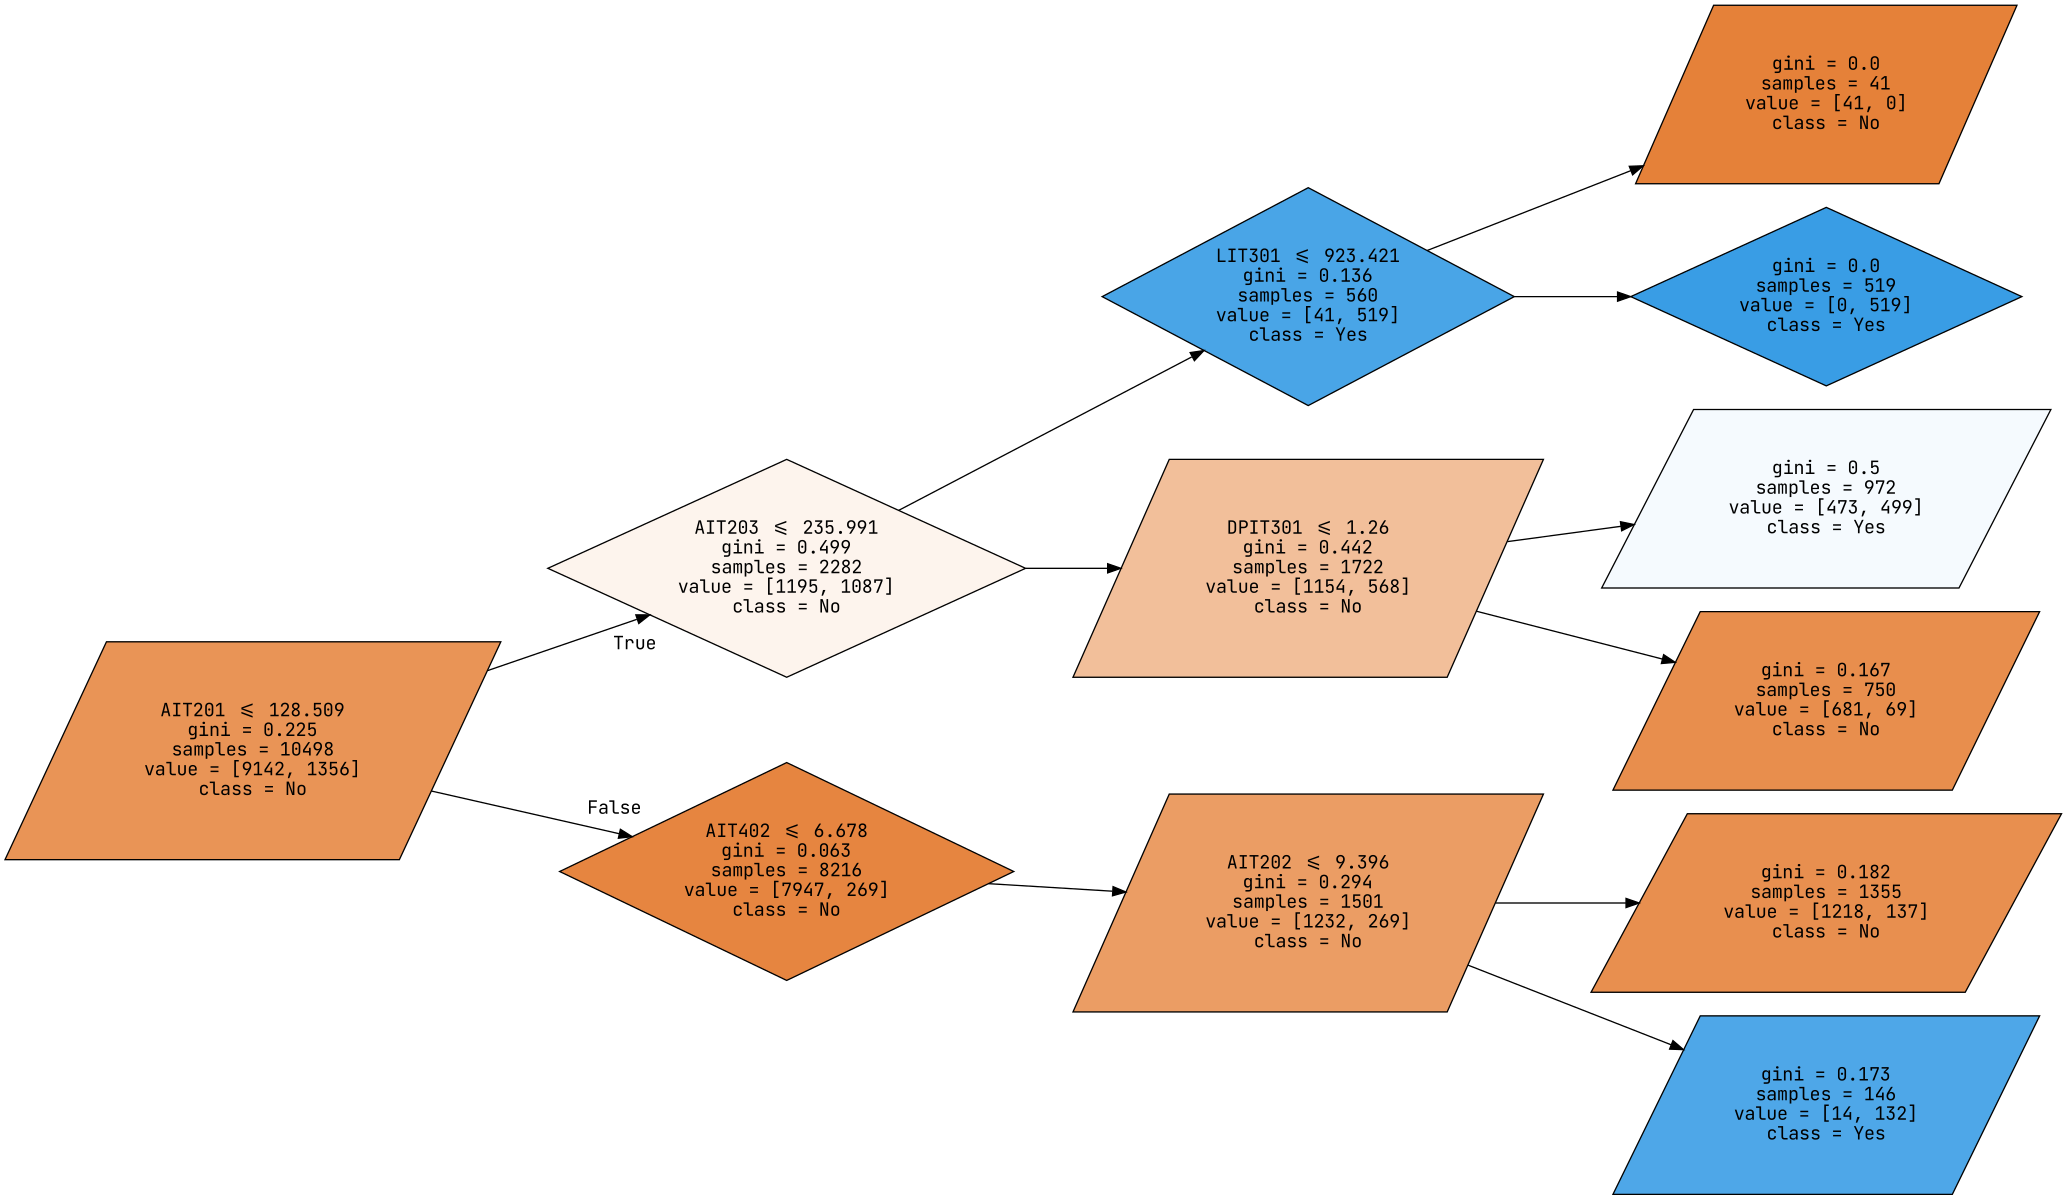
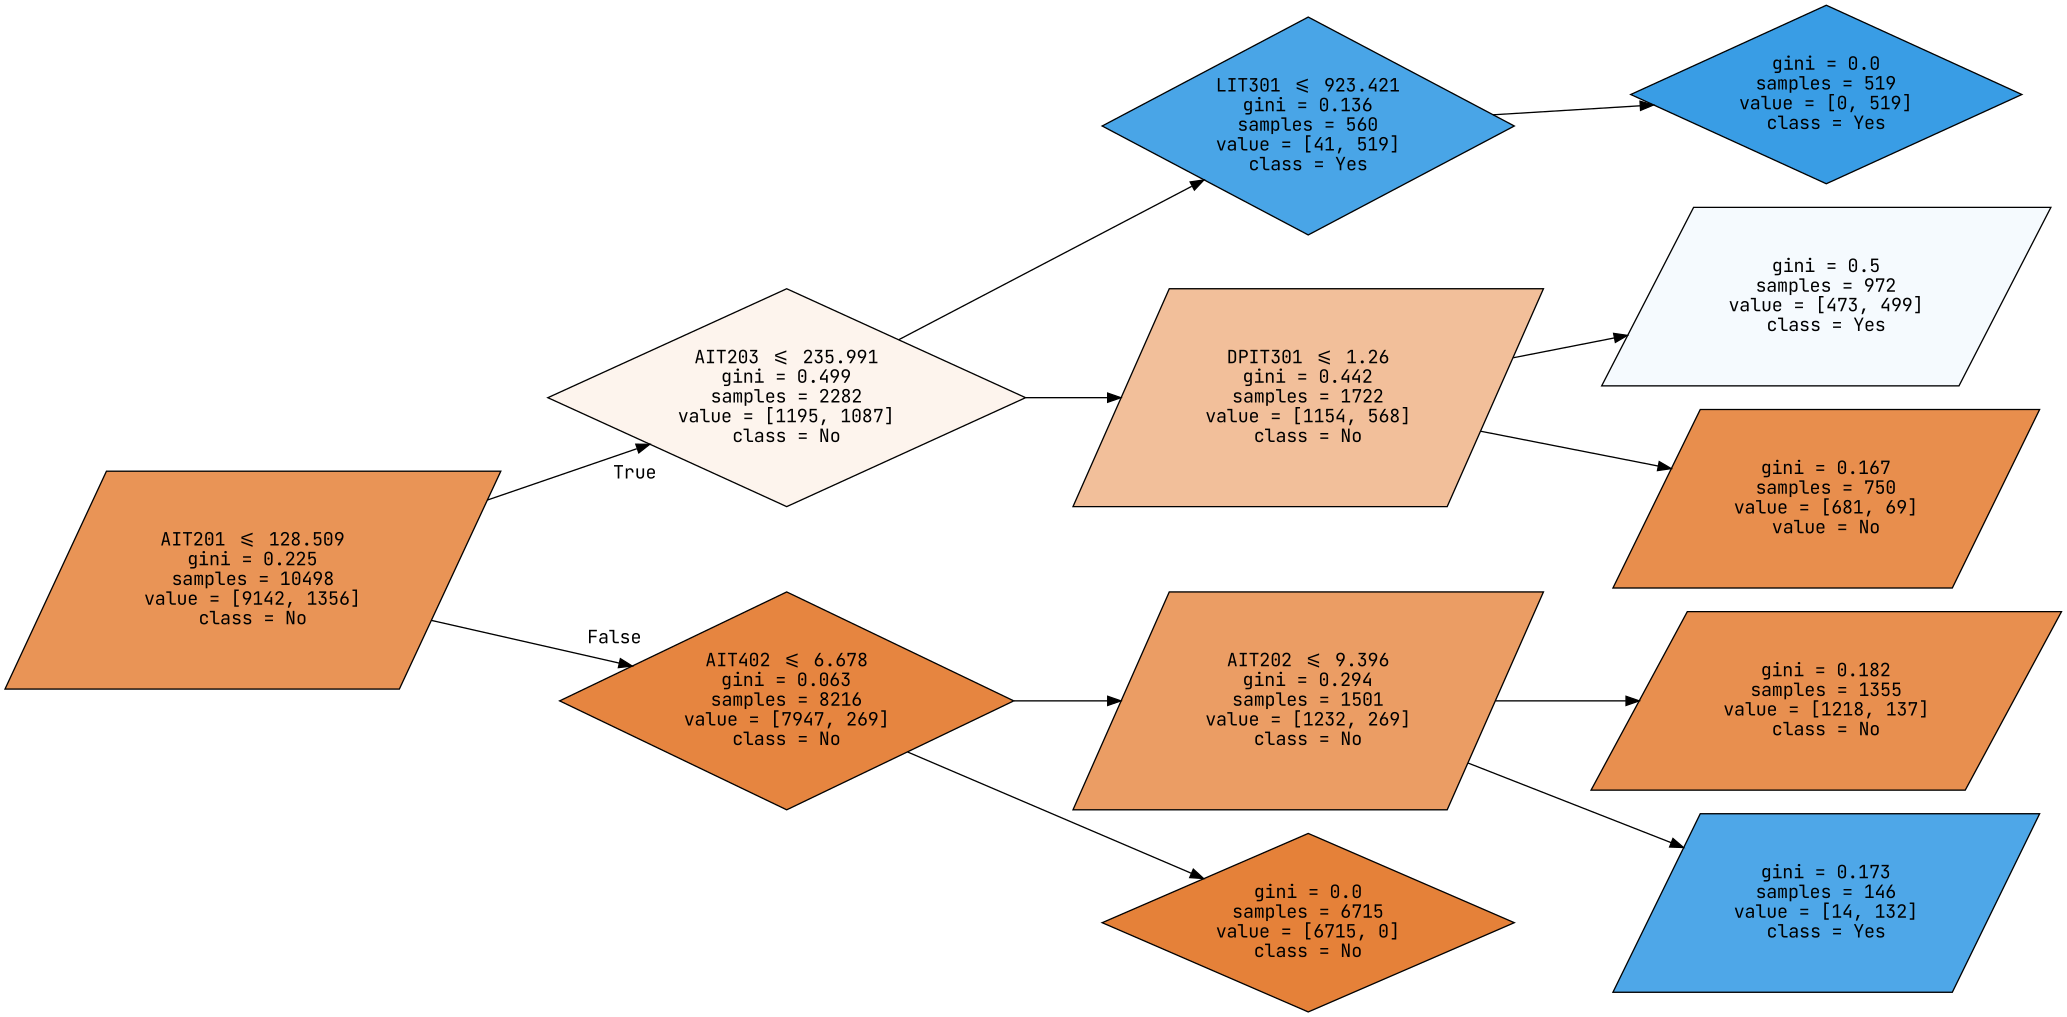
node "gini = 0.0 samples = 41 value = [41, 0] class = No": removed
node "gini = 0.167 samples = 750 value = [681, 69] class = No": label "gini = 0.167 samples = 750 value = [681, 69] class = No" -> "gini = 0.167 samples = 750 value = [681, 69] value = No"
node "gini = 0.0 samples = 6715 value = [6715, 0] class = No": added
